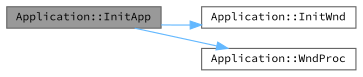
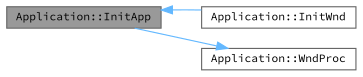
edge "Application::InitApp" -> "Application::InitWnd": reversed
